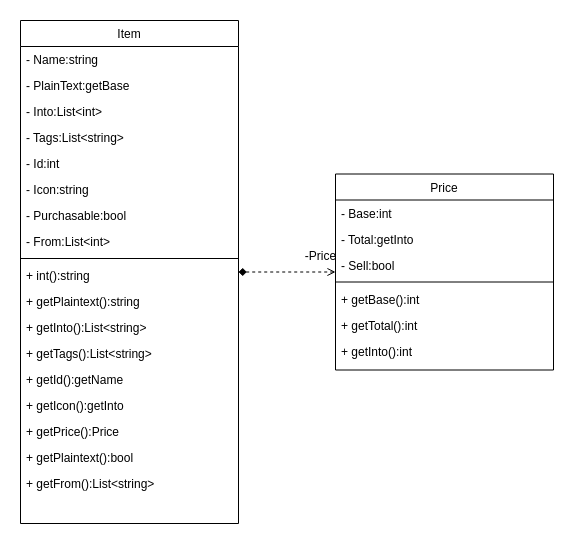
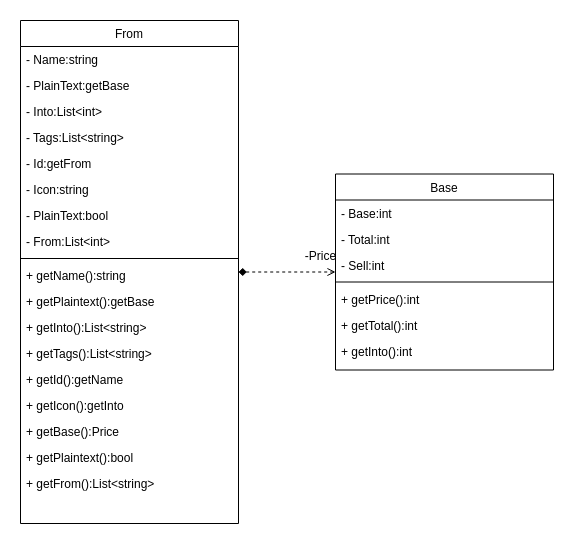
node "Item": label "Item" -> "From"
node "- Id:int": label "- Id:int" -> "- Id:getFrom"
node "Price": label "Price" -> "Base"
node "- Purchasable:bool": label "- Purchasable:bool" -> "- PlainText:bool"
node "- Total:getInto": label "- Total:getInto" -> "- Total:int"
node "- Sell:bool": label "- Sell:bool" -> "- Sell:int"
node "+ int():string": label "+ int():string" -> "+ getName():string"
node "+ getBase():int": label "+ getBase():int" -> "+ getPrice():int"
node "+ getPlaintext():string": label "+ getPlaintext():string" -> "+ getPlaintext():getBase"
node "+ getPrice():Price": label "+ getPrice():Price" -> "+ getBase():Price"
